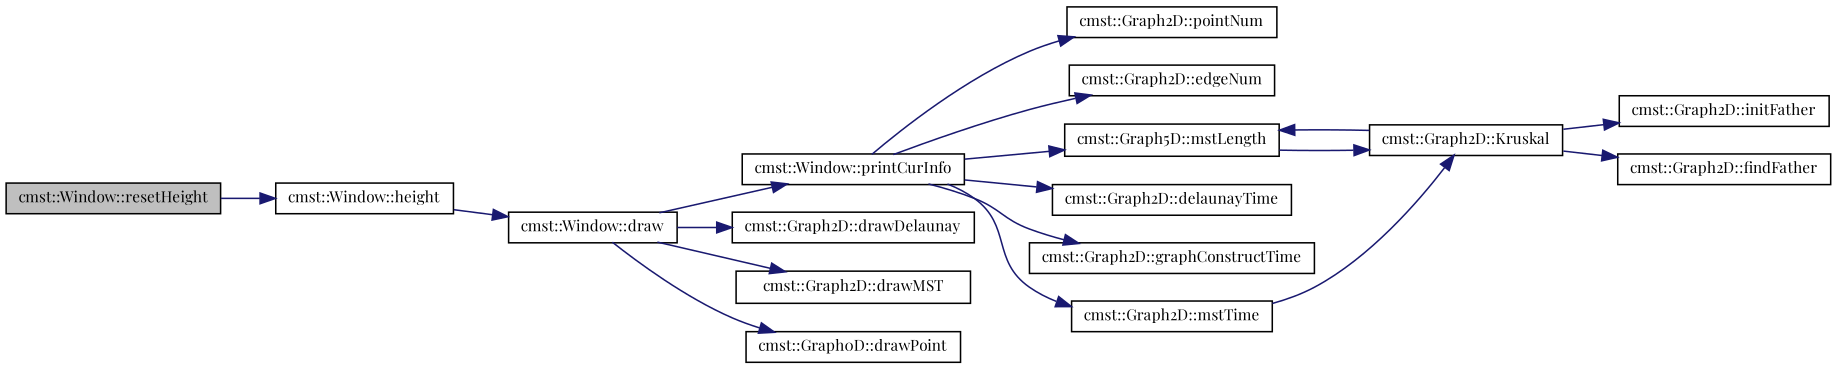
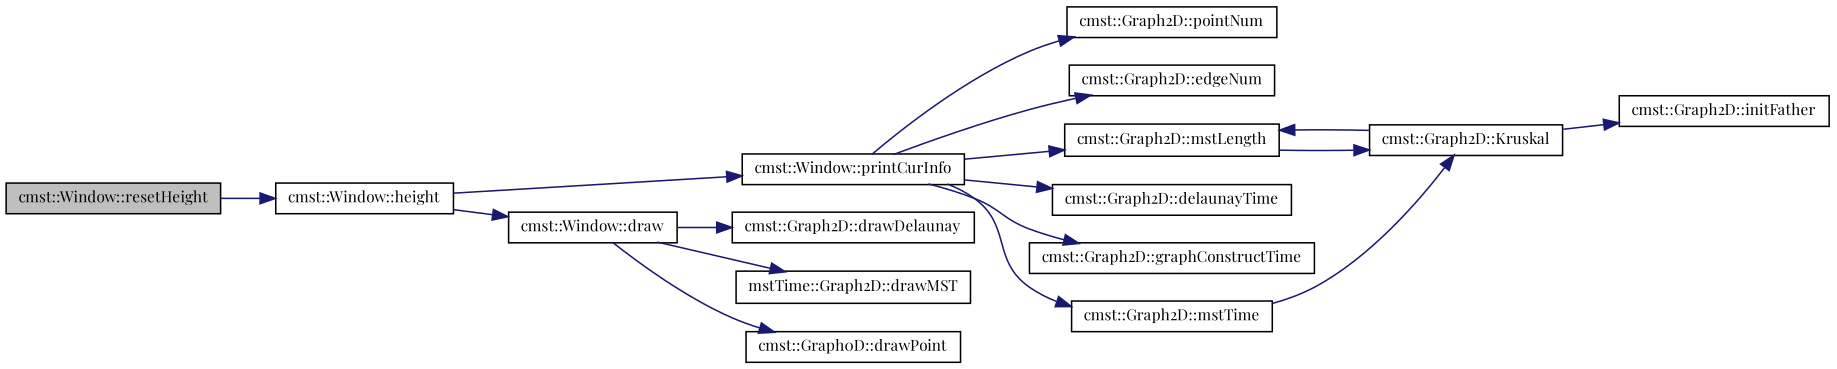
node "cmst::Graph5D::mstLength": label "cmst::Graph5D::mstLength" -> "cmst::Graph2D::mstLength"
node "cmst::Graph2D::findFather": removed
edge "cmst::Window::draw" -> "cmst::Window::printCurInfo": now "cmst::Window::height" -> "cmst::Window::printCurInfo"
node "cmst::Graph2D::drawMST": label "cmst::Graph2D::drawMST" -> "mstTime::Graph2D::drawMST"
